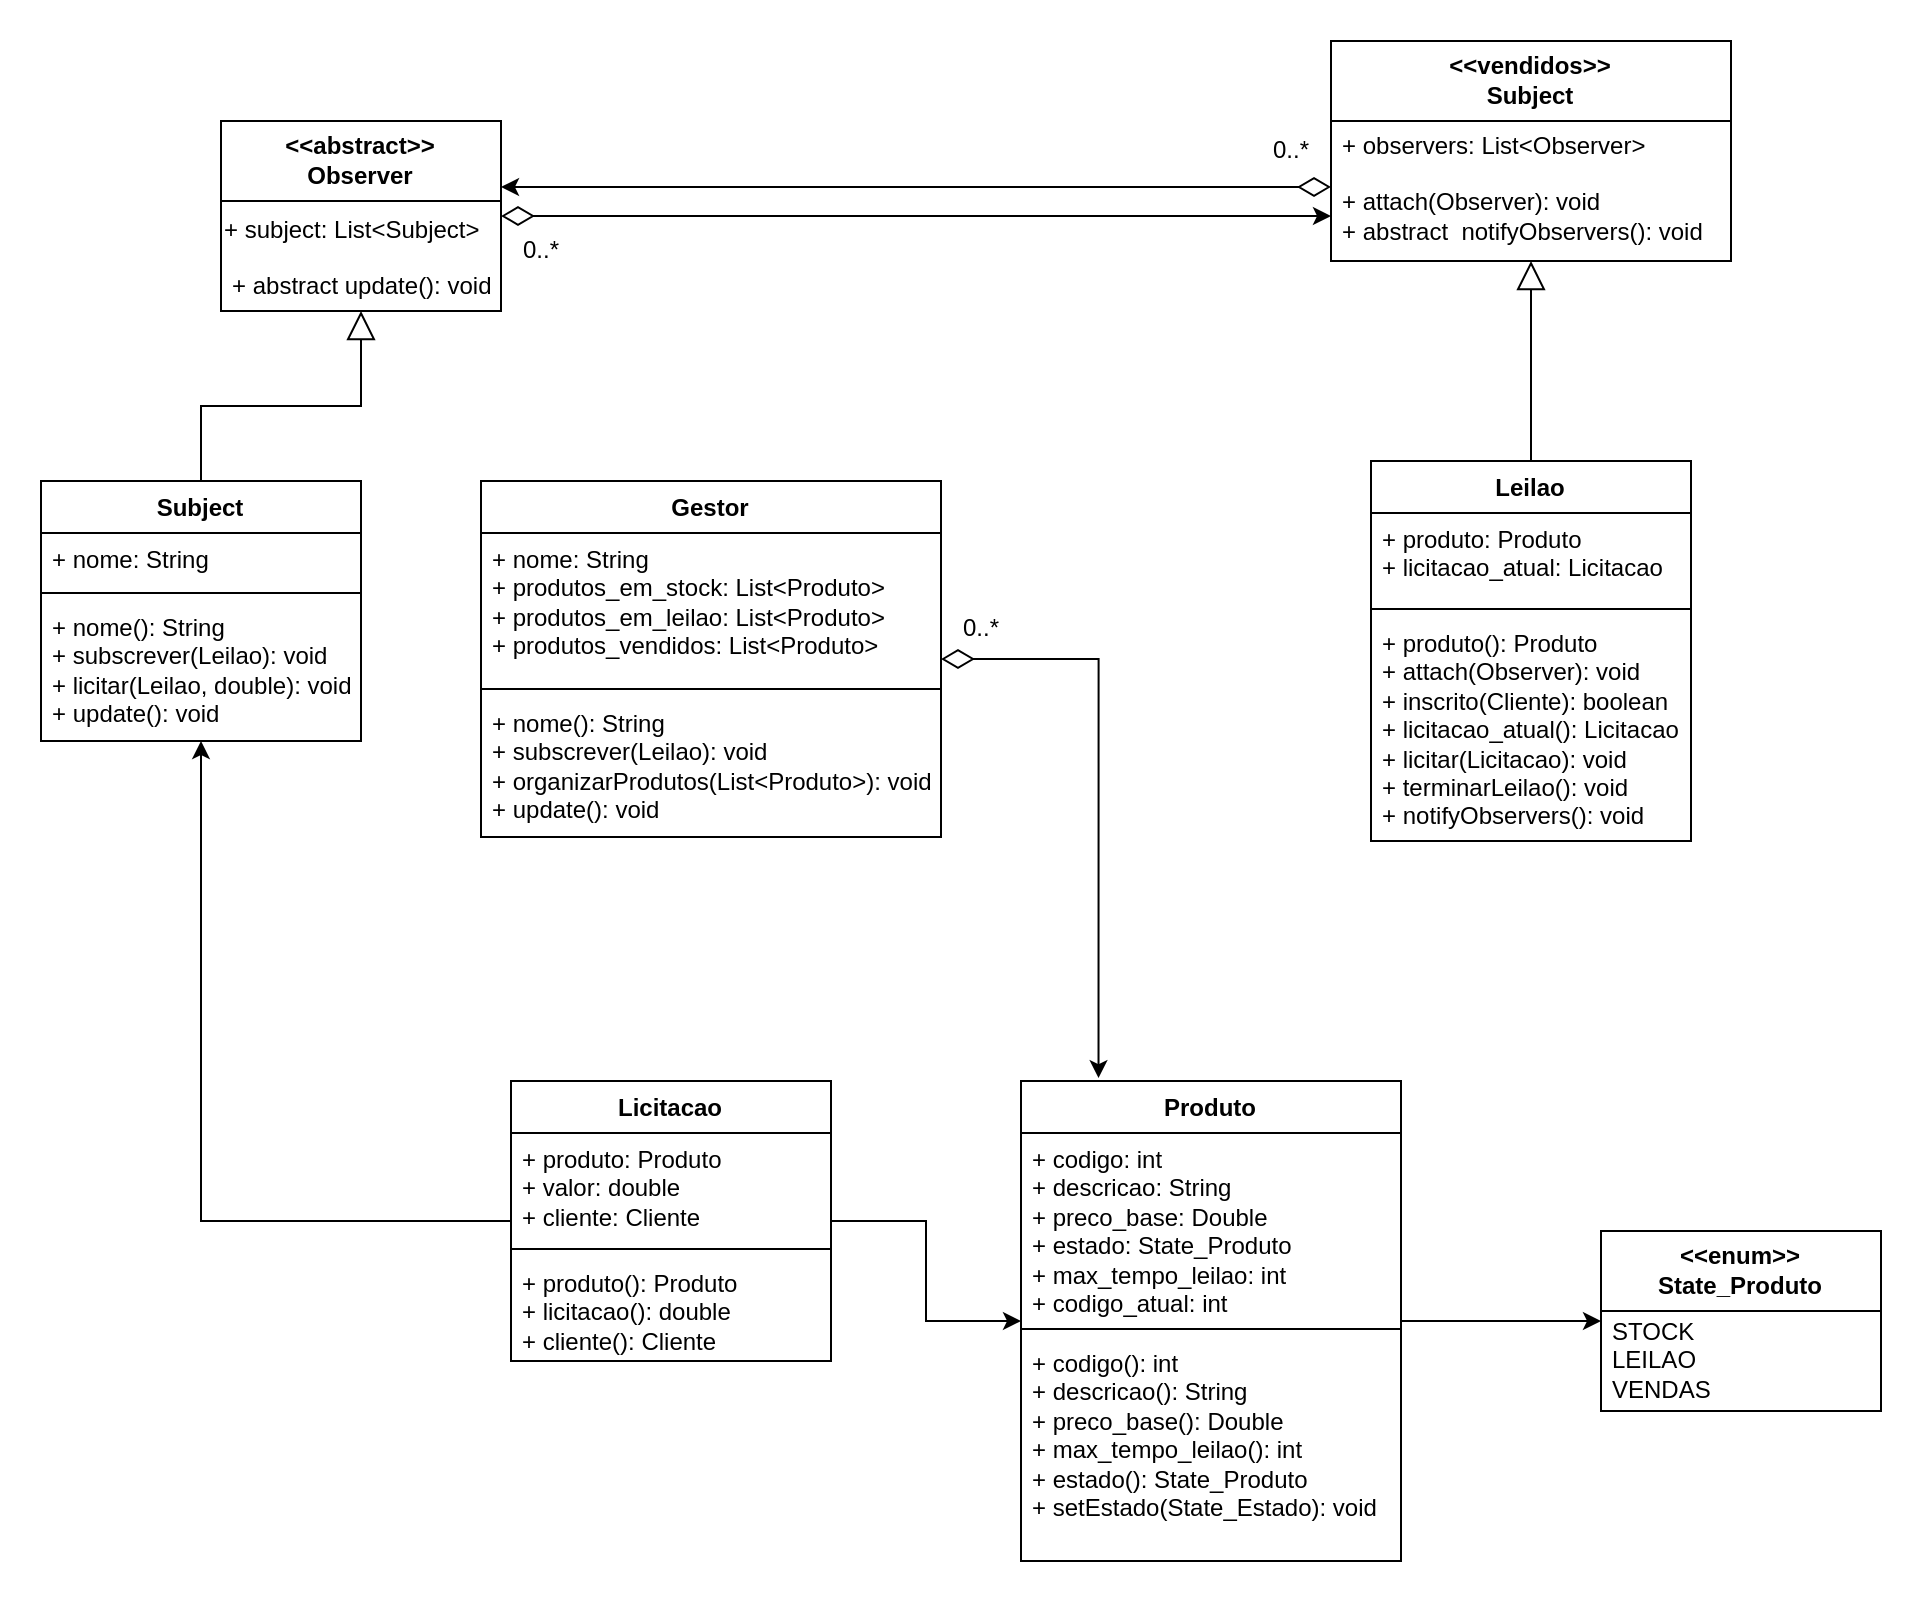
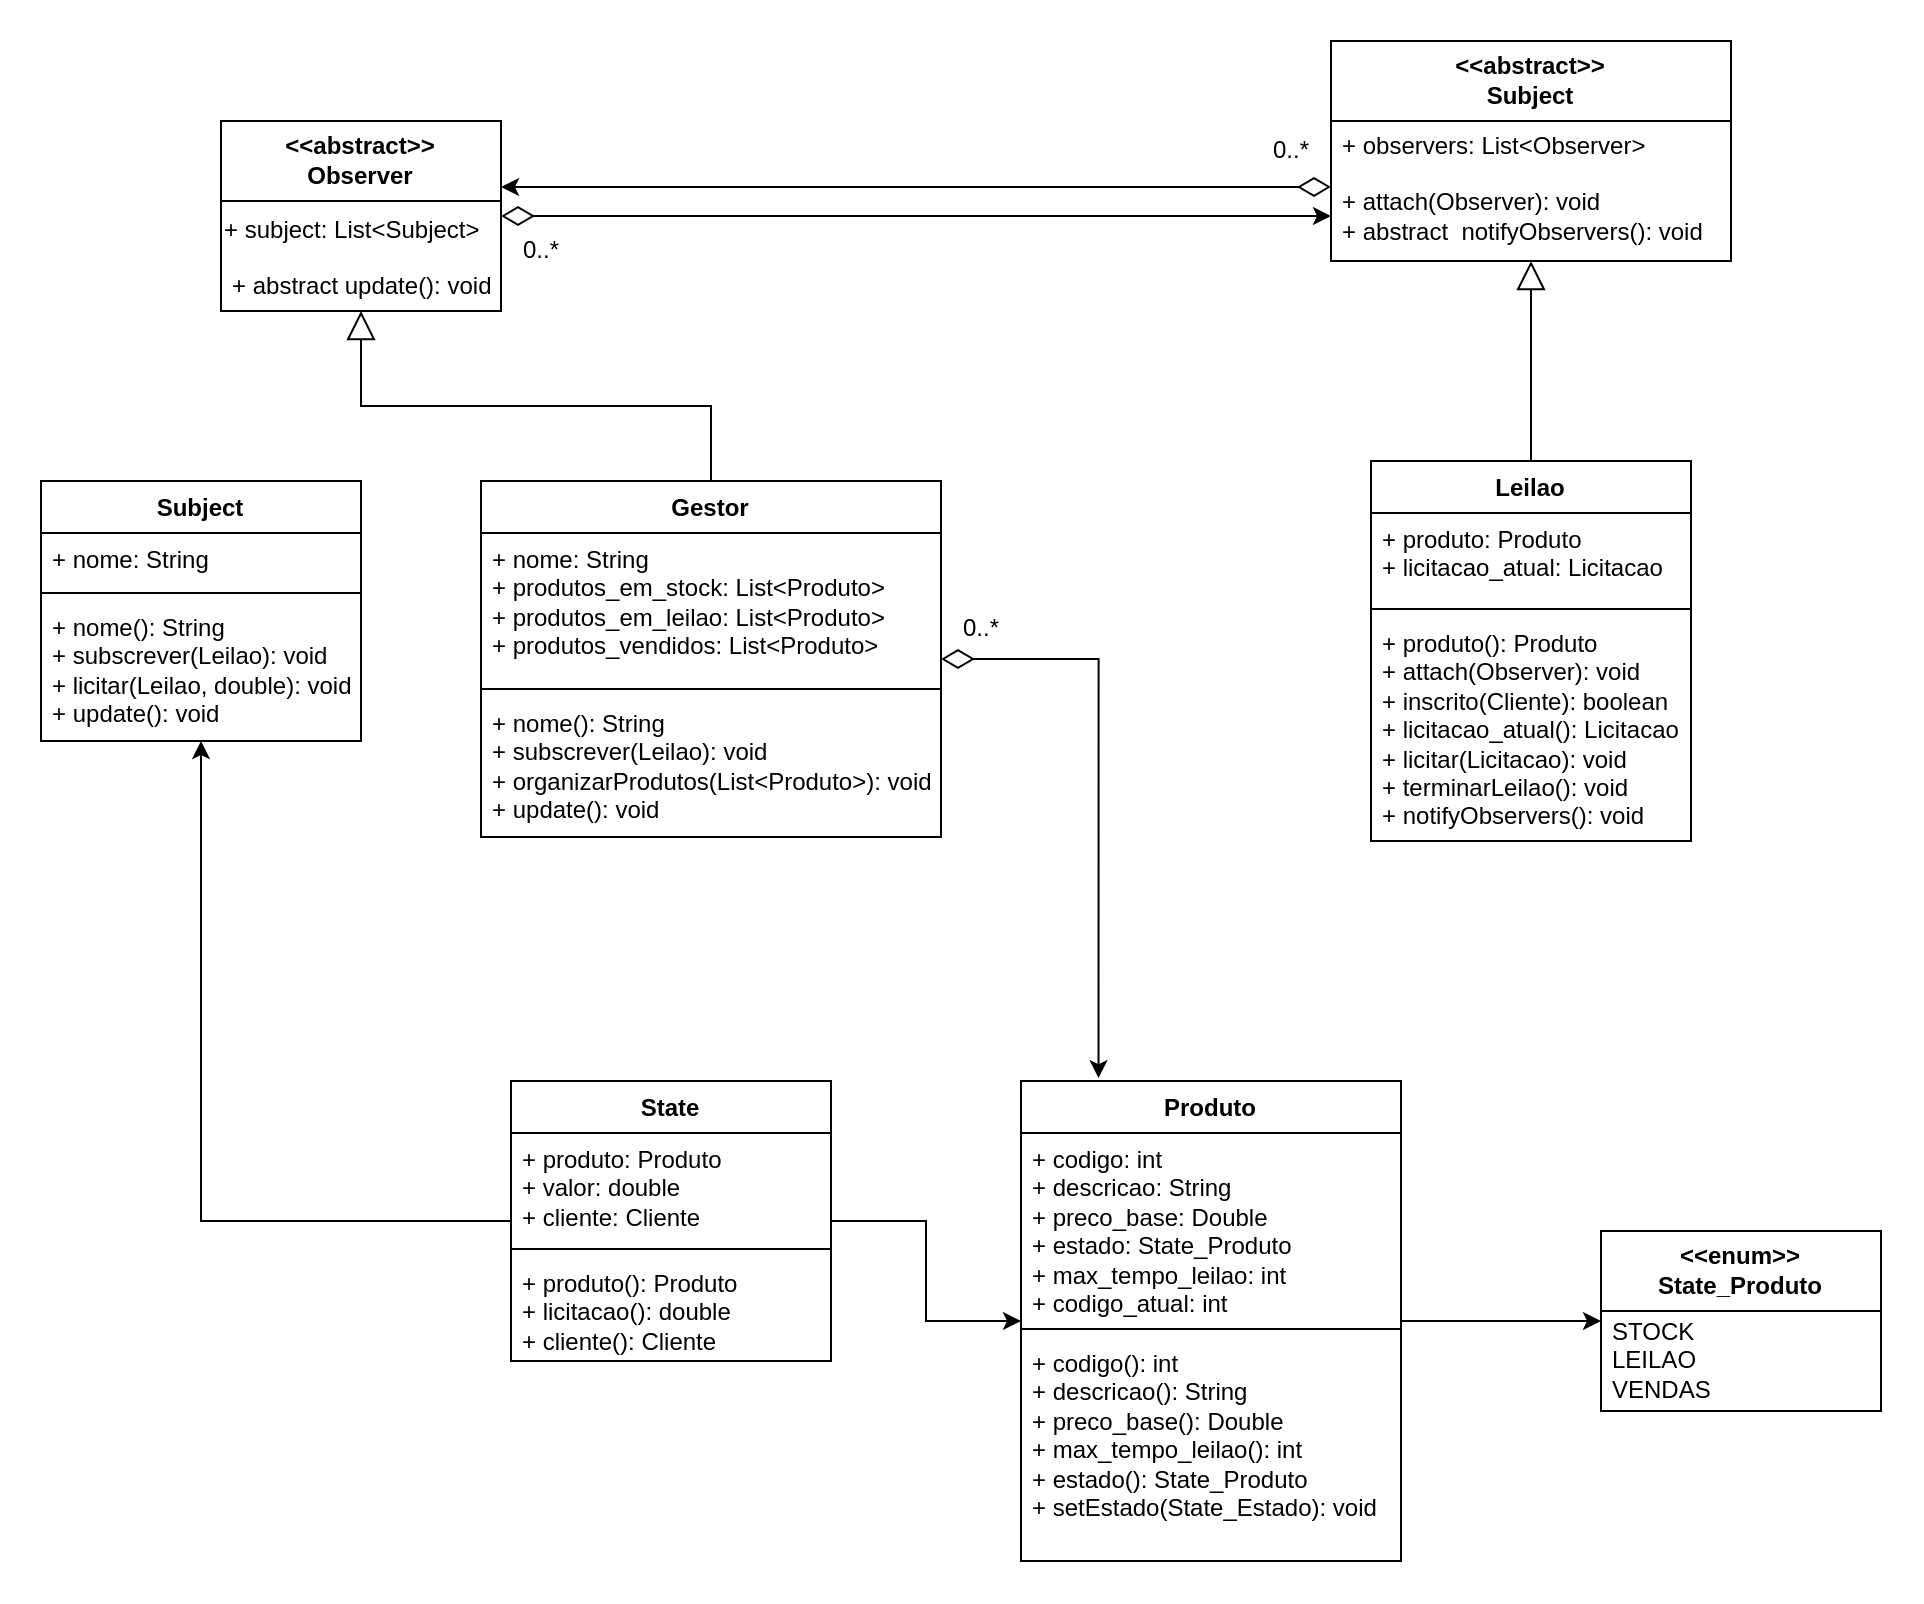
node "<<vendidos>> Subject": label "<<vendidos>> Subject" -> "<<abstract>> Subject"
edge "Subject" -> "<<abstract>> Observer": removed
edge "Gestor" -> "<<abstract>> Observer": added
node "Licitacao": label "Licitacao" -> "State"
